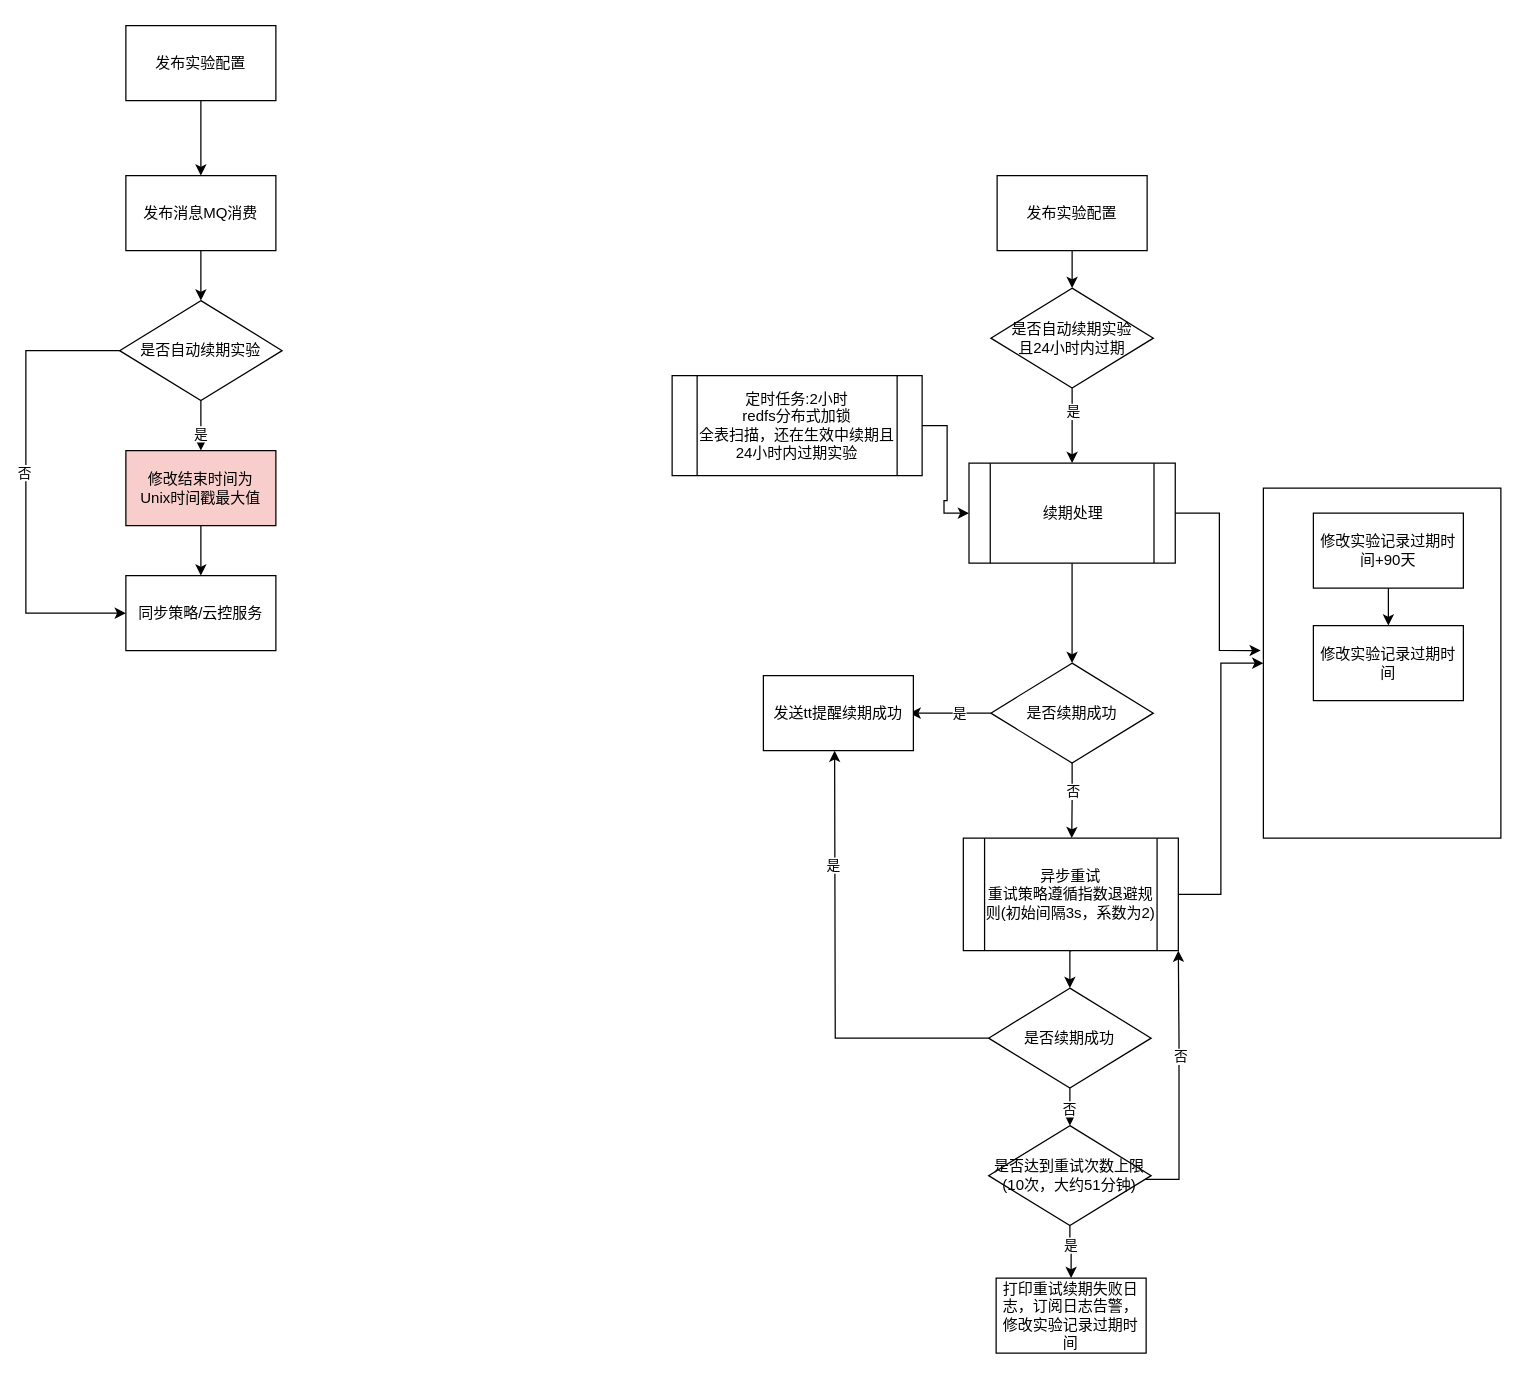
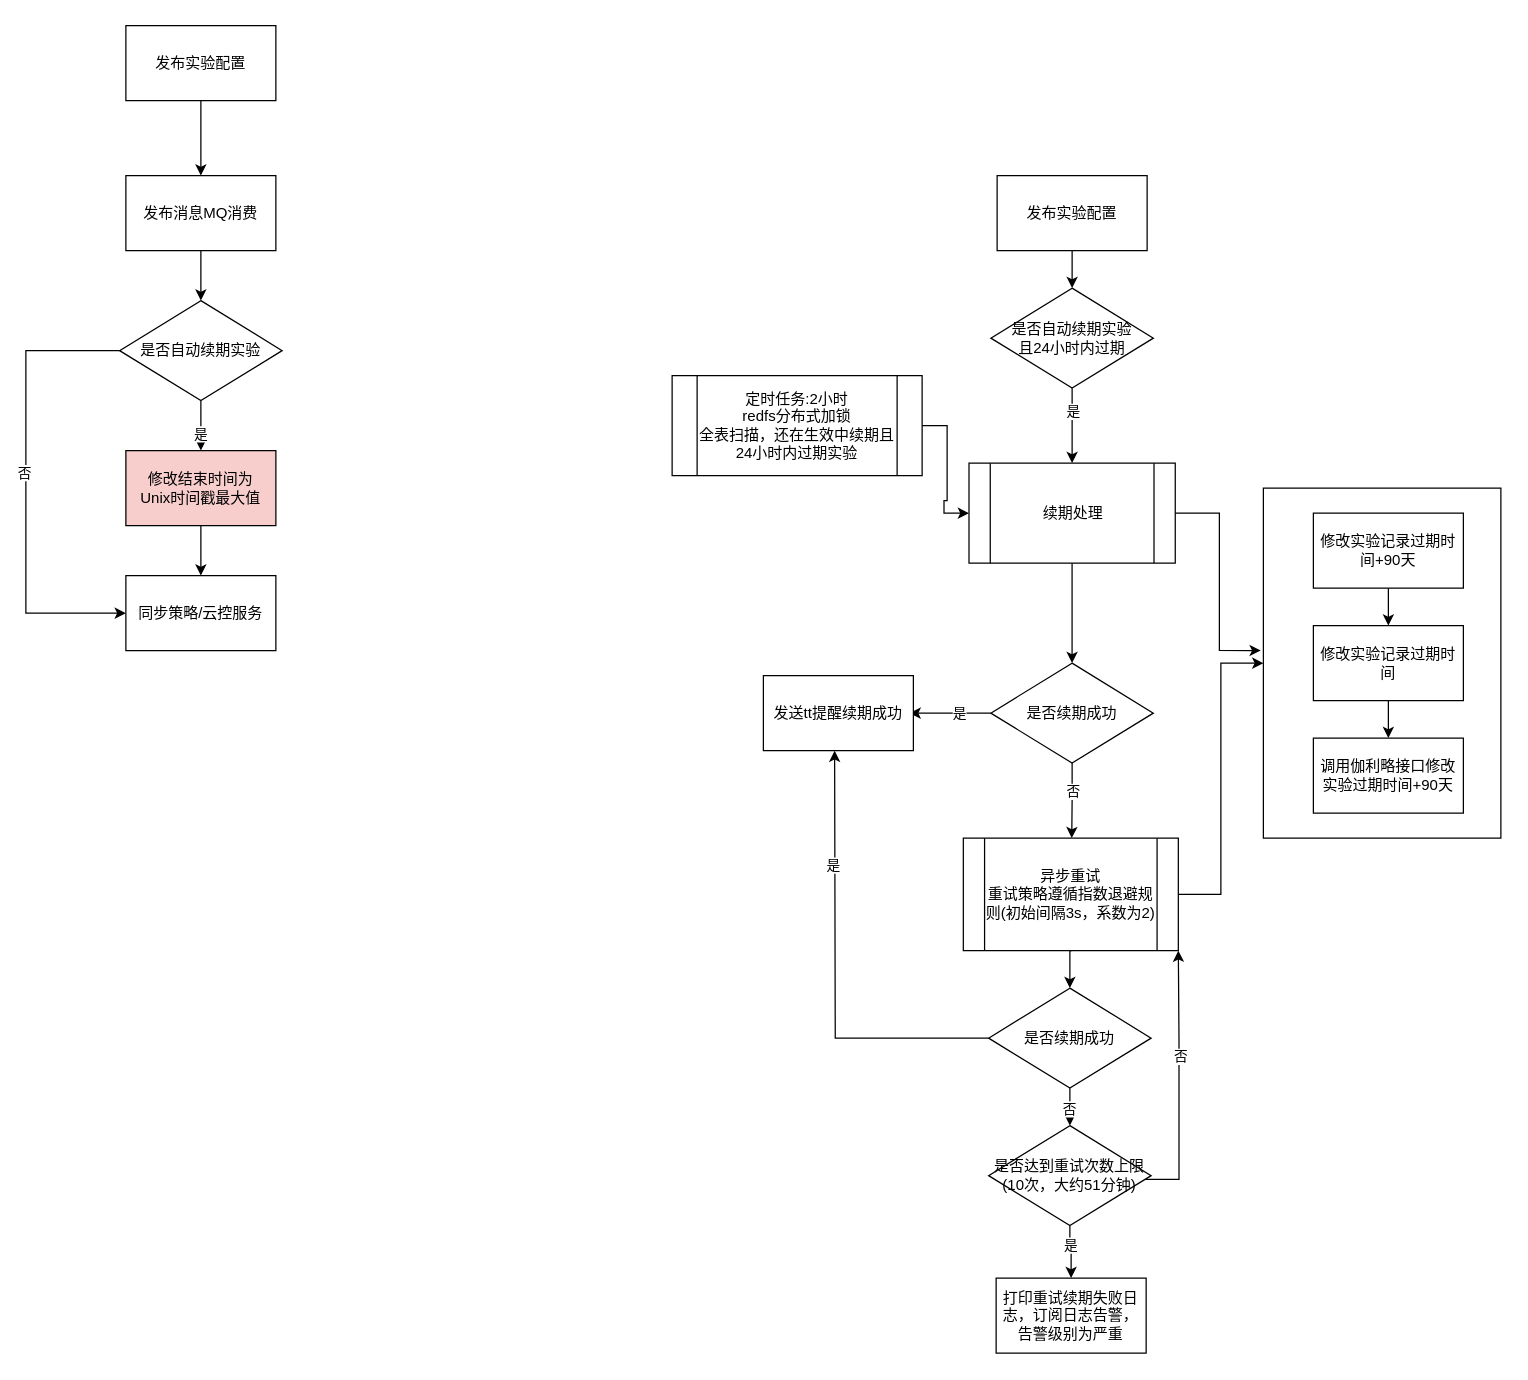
edge "修改实验记录过期时间" -> "调用伽利略接口修改实验过期时间+90天": added
node "调用伽利略接口修改实验过期时间+90天": added
node "打印重试续期失败日志，订阅日志告警，修改实验记录过期时间": label "打印重试续期失败日志，订阅日志告警，修改实验记录过期时间" -> "打印重试续期失败日志，订阅日志告警，告警级别为严重"
